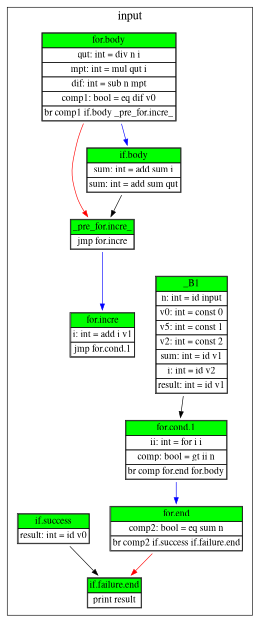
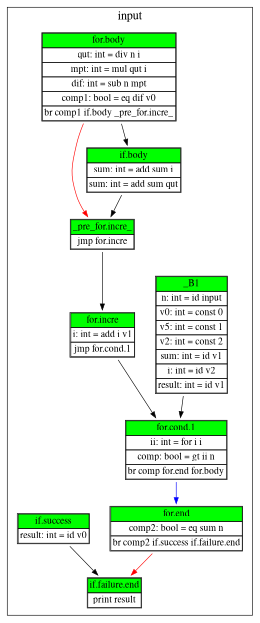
edge "for.body" -> "if.body": color blue -> black
edge "_pre_for.incre_" -> "for.incre": color blue -> black
edge "for.incre" -> "for.cond.1": added
